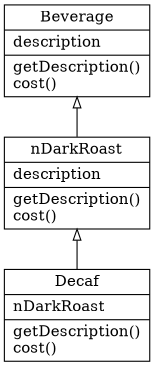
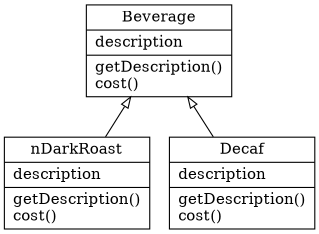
edge "Decaf" -> "nDarkRoast": now "Decaf" -> "Beverage"
node "Decaf": text "nDarkRoast" -> "description"
